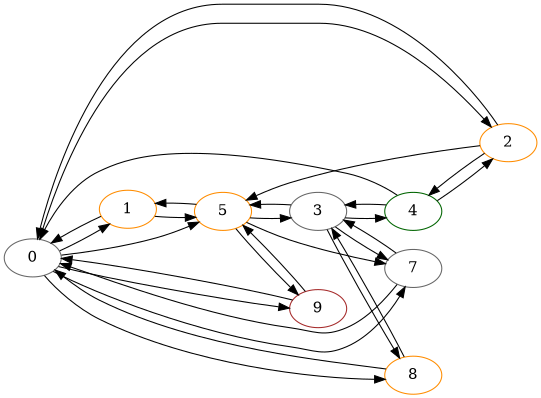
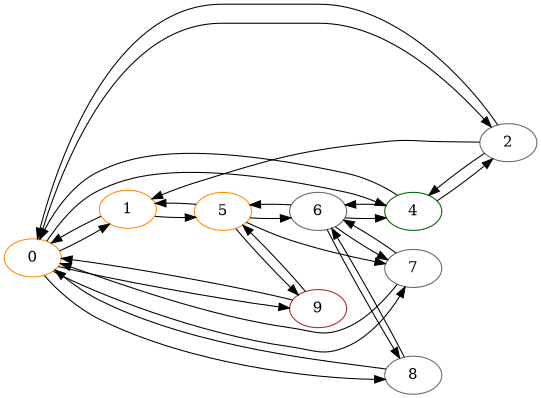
node "2": color darkorange -> gray40
edge "2" -> "5": now "2" -> "1"
node "3": label "3" -> "6"
edge "0" -> "5": now "0" -> "4"
node "0": color gray40 -> darkorange
node "8": color darkorange -> gray40
